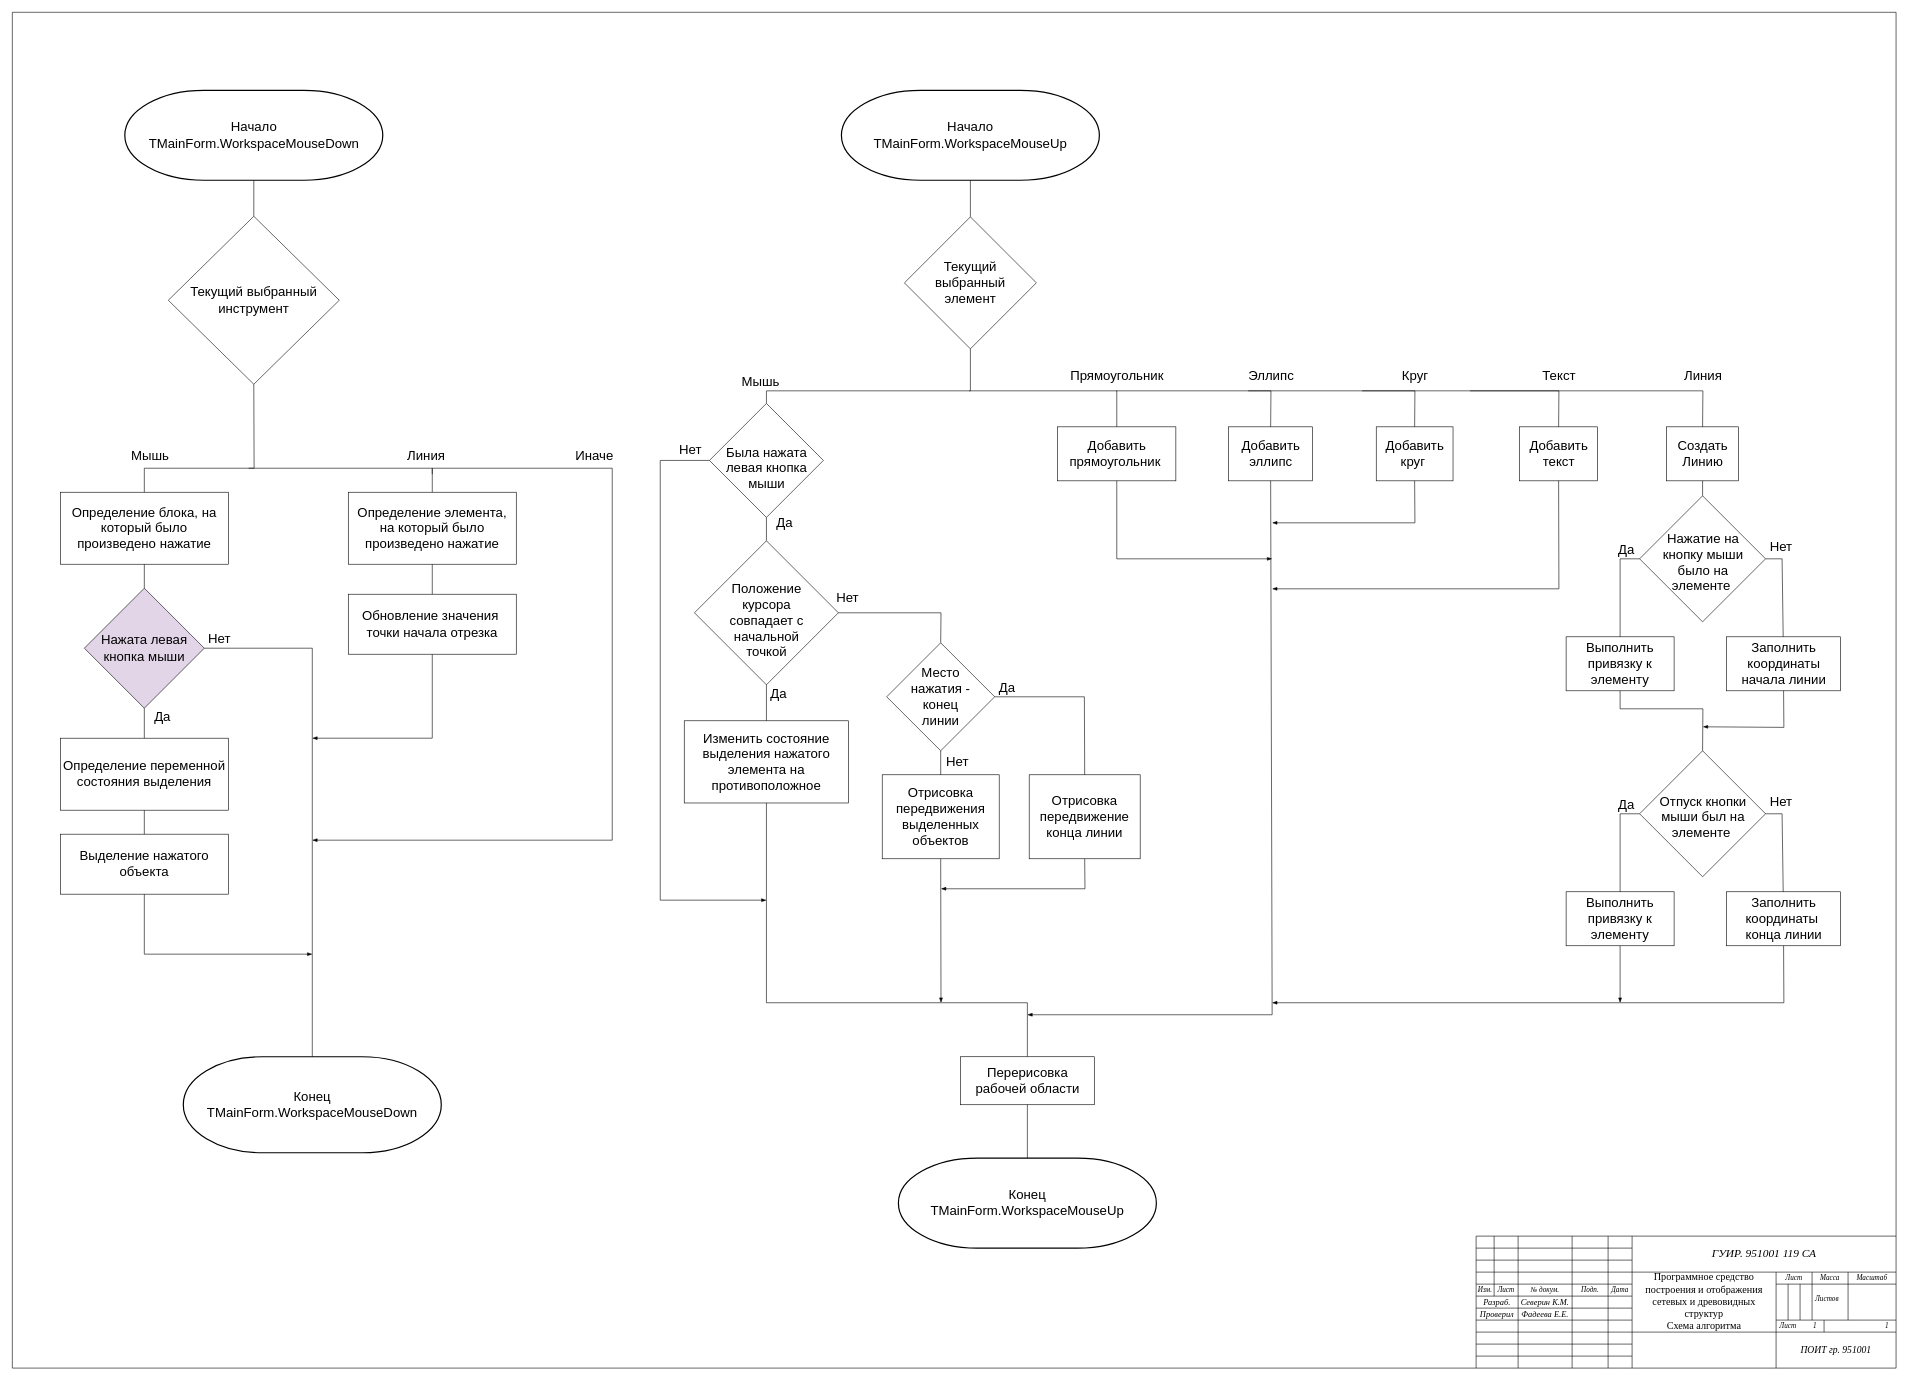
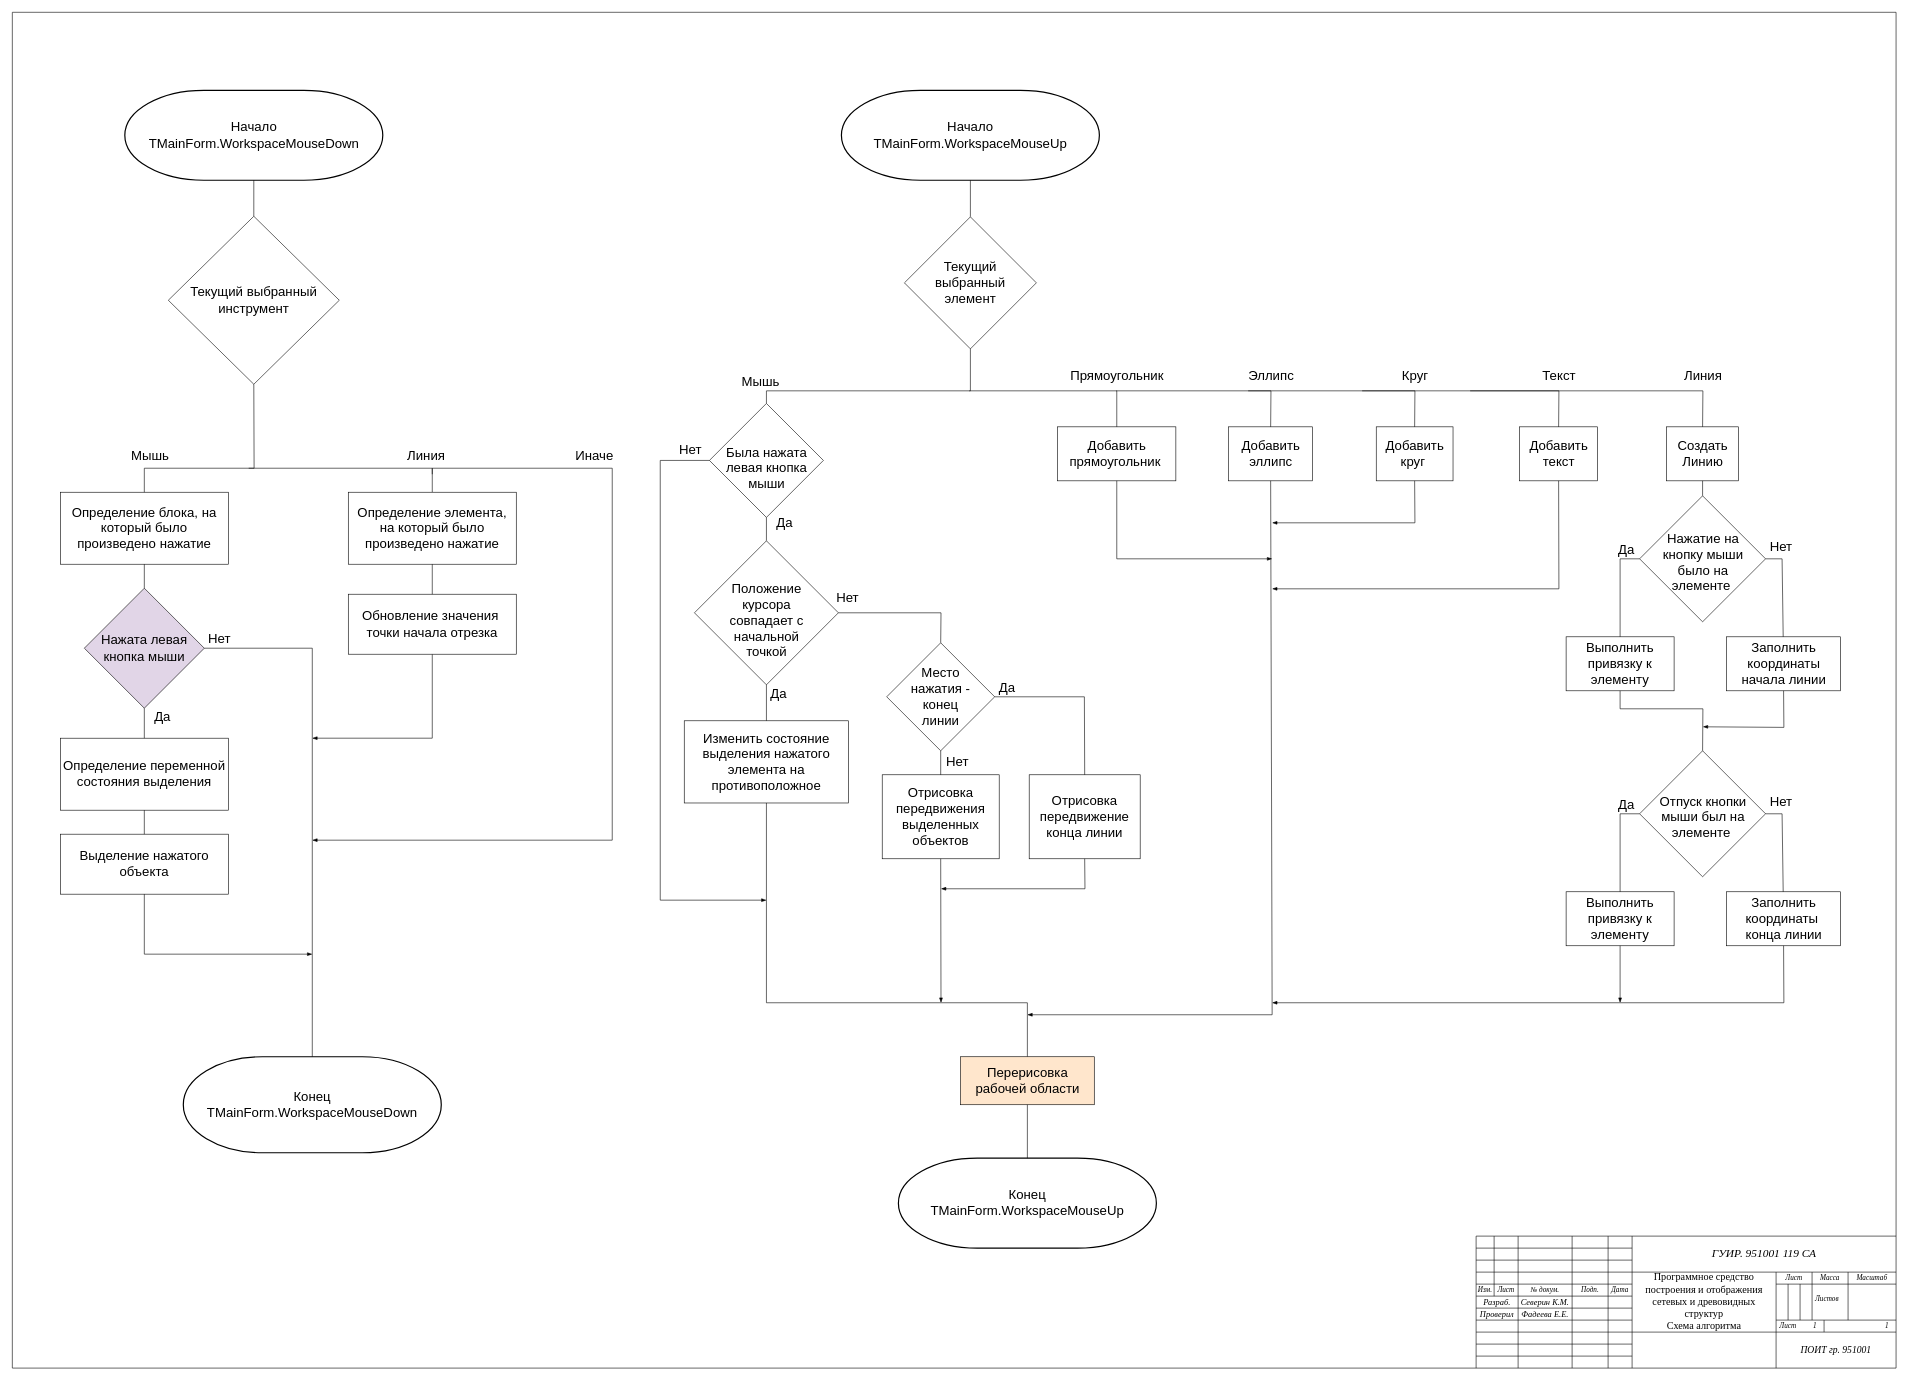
node "Перерисовка рабочей области": fillcolor #ffffff -> #ffe6cc
